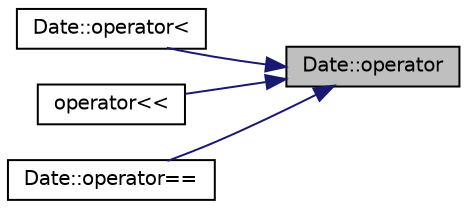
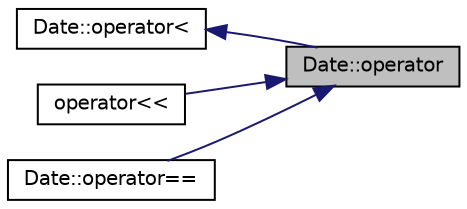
edge "Date::operator<" -> "Date::operator": reversed
